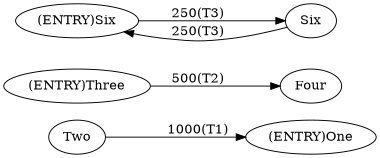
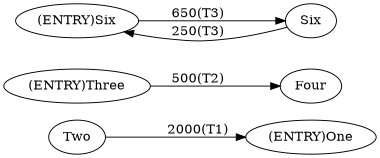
edge "(ENTRY)Six" -> "Six": label "250(T3)" -> "650(T3)"
edge "Two" -> "(ENTRY)One": label "1000(T1)" -> "2000(T1)"
